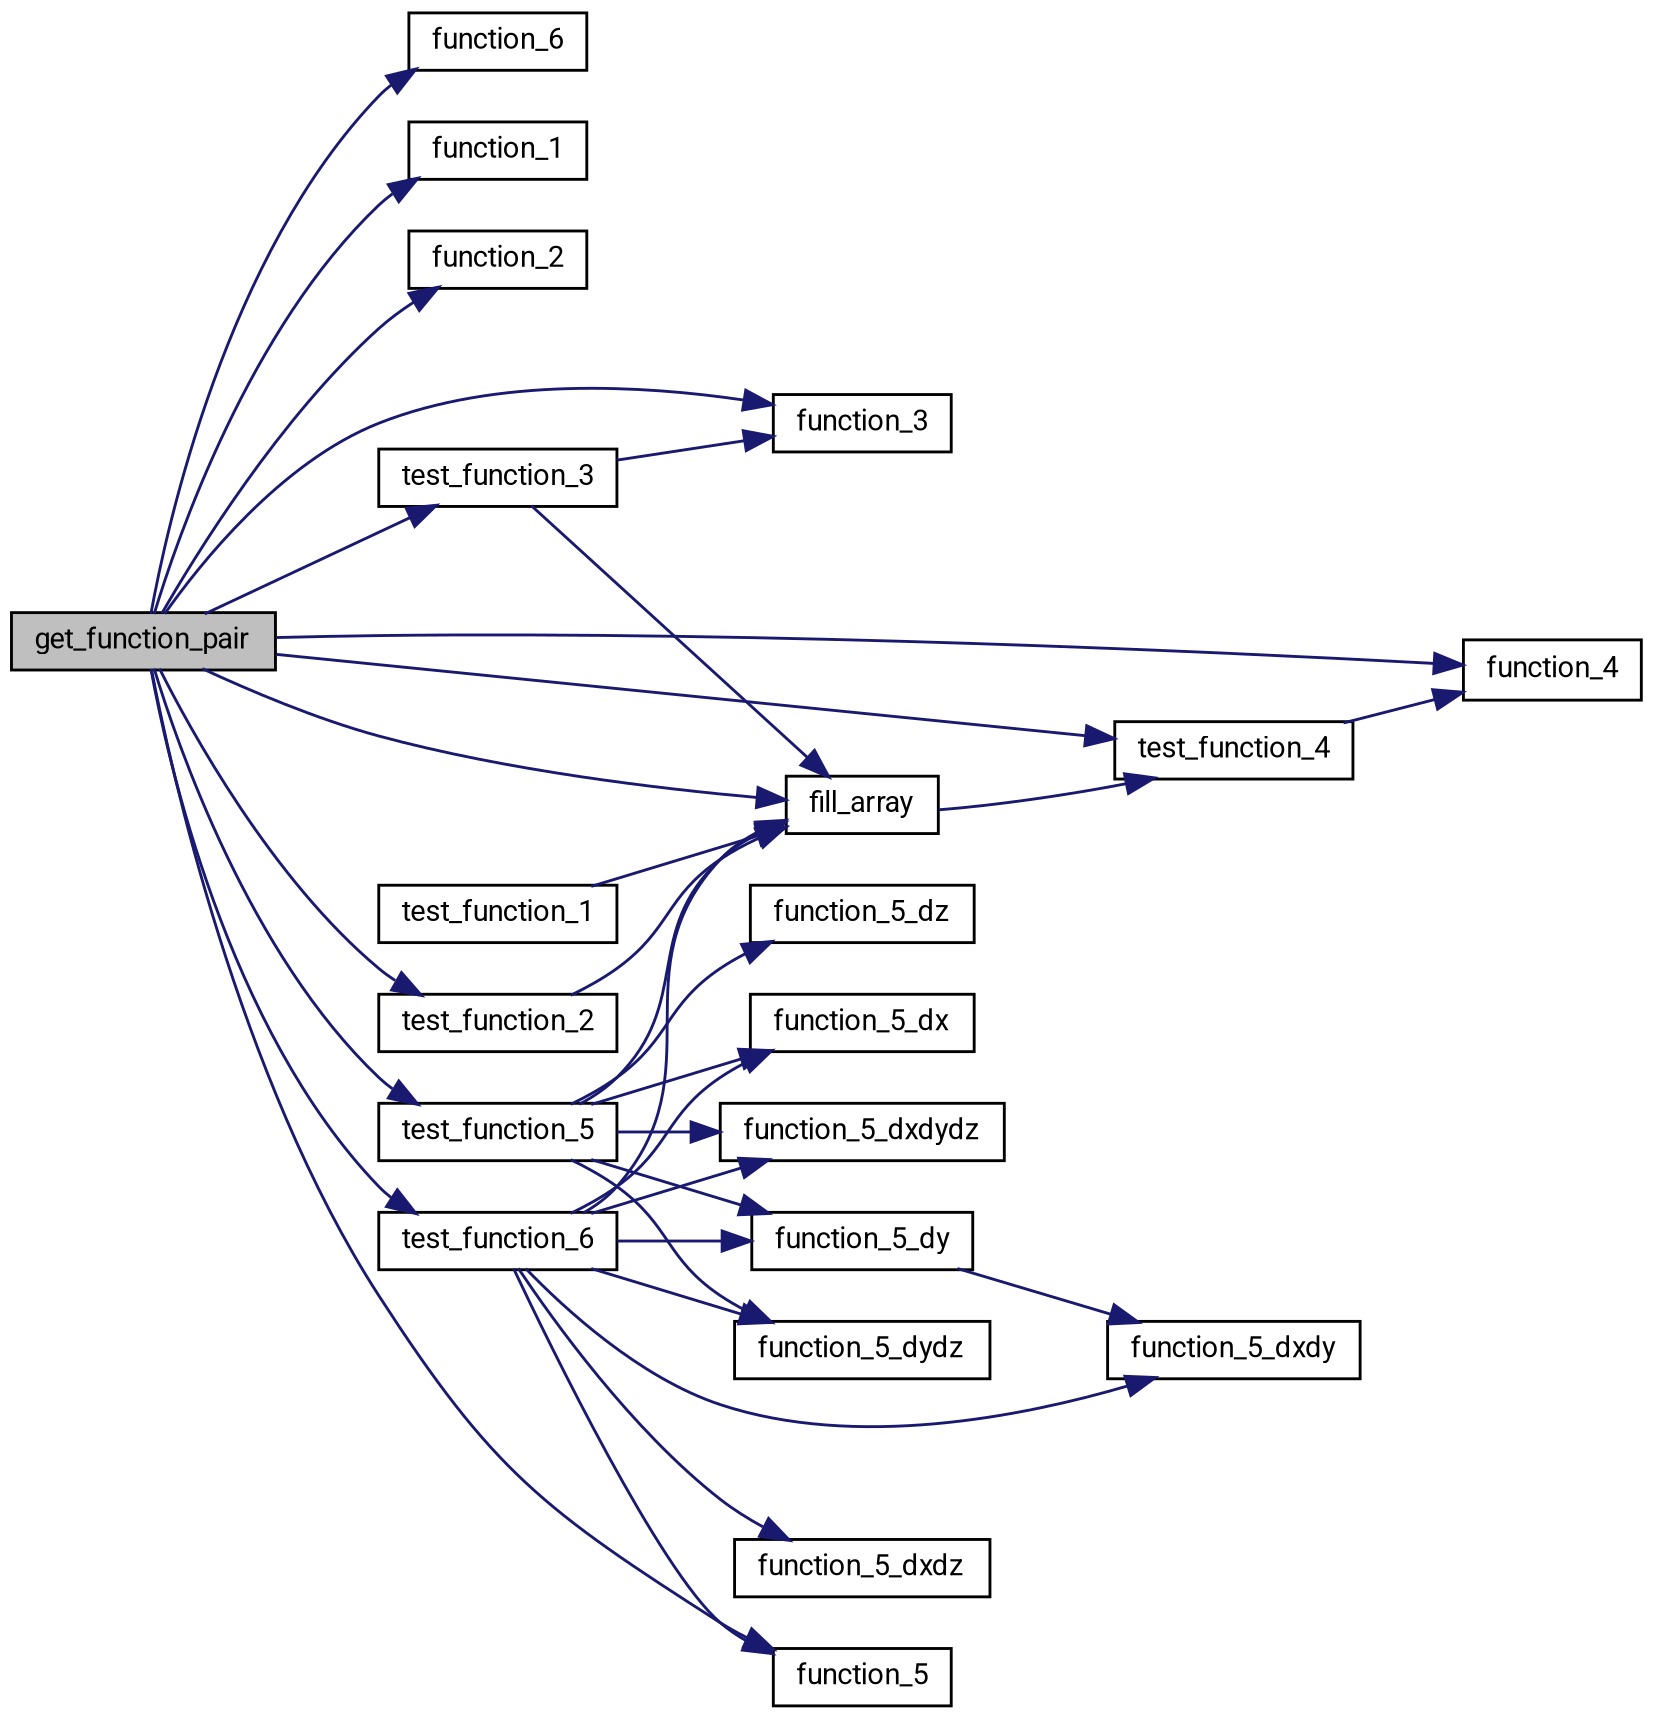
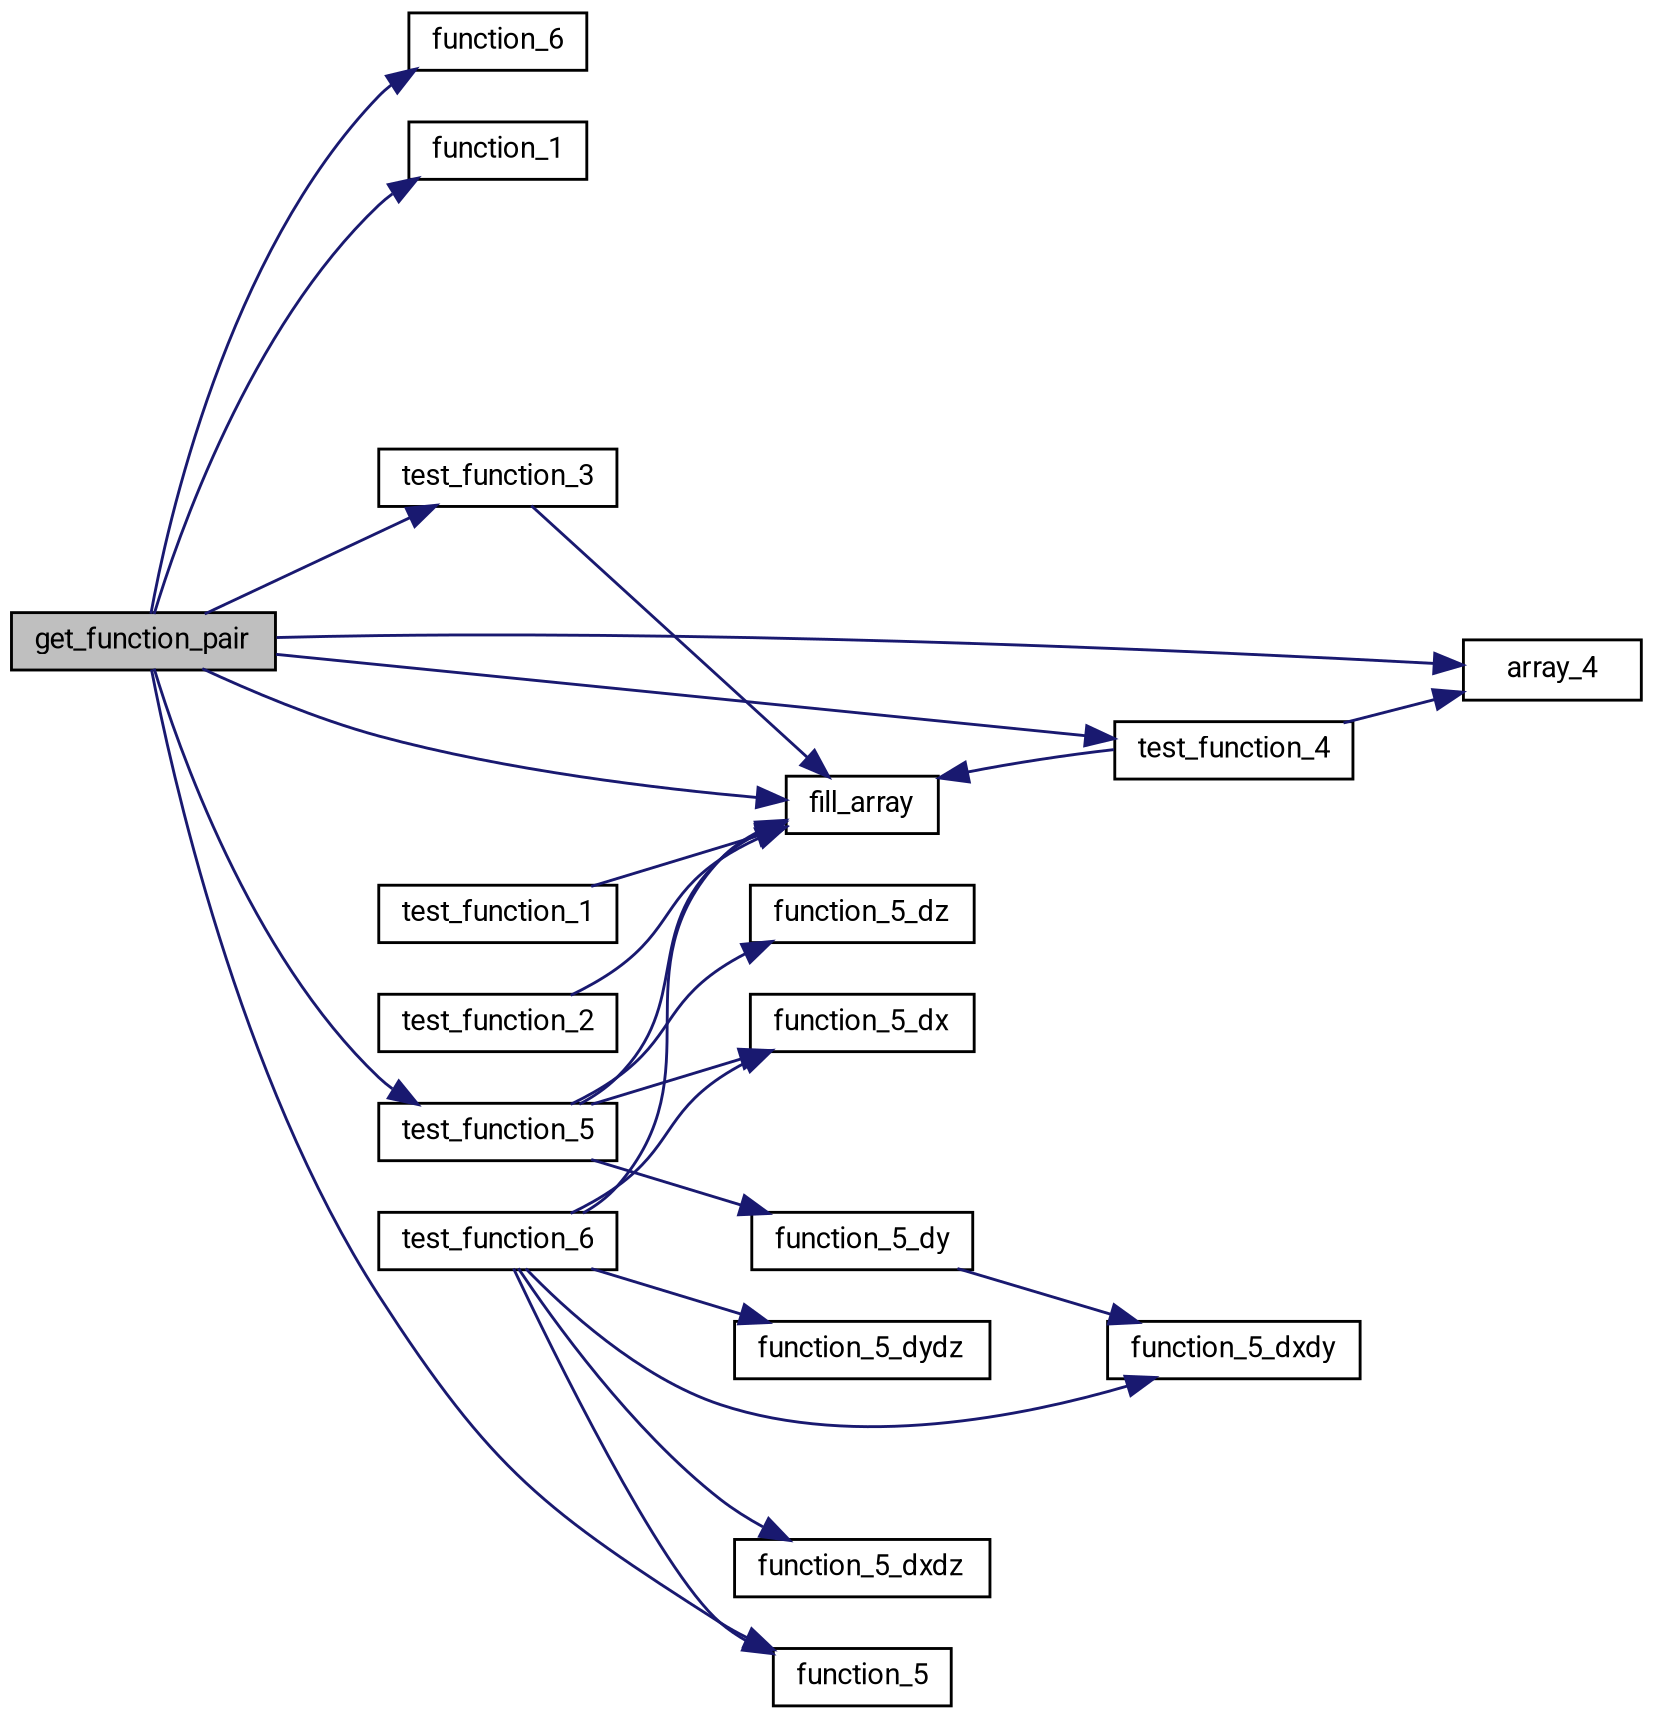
node "function_2": removed
node "function_3": removed
node "function_4": label "function_4" -> "array_4"
edge "fill_array" -> "test_function_4": reversed
edge "get_function_pair" -> "test_function_2": removed
edge "get_function_pair" -> "test_function_6": removed
node "function_5_dxdydz": removed
edge "test_function_5" -> "function_5_dydz": removed
edge "test_function_6" -> "function_5_dy": removed
